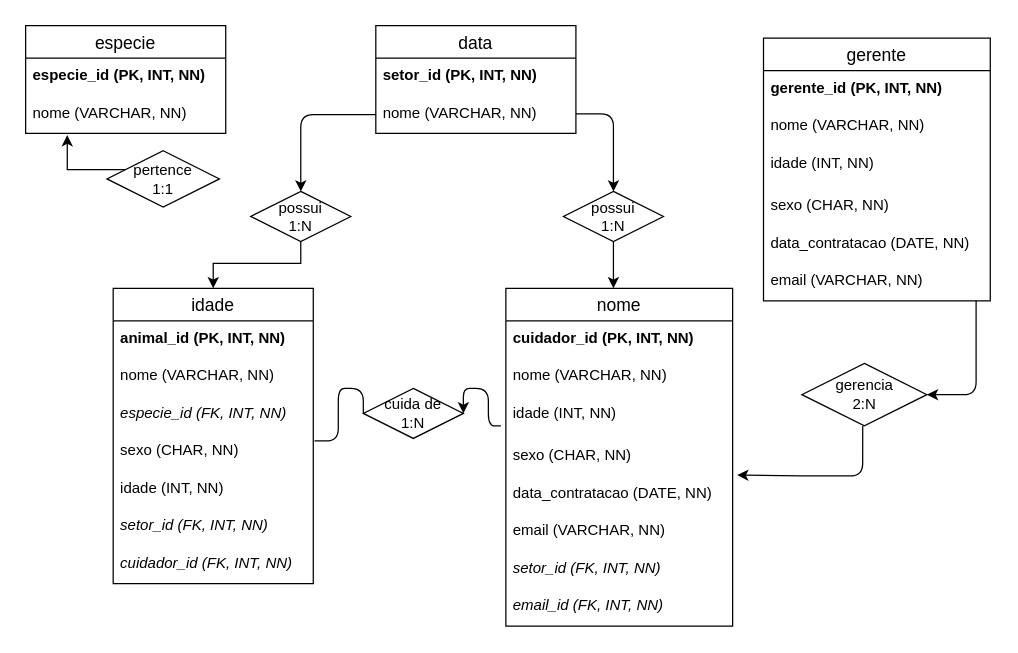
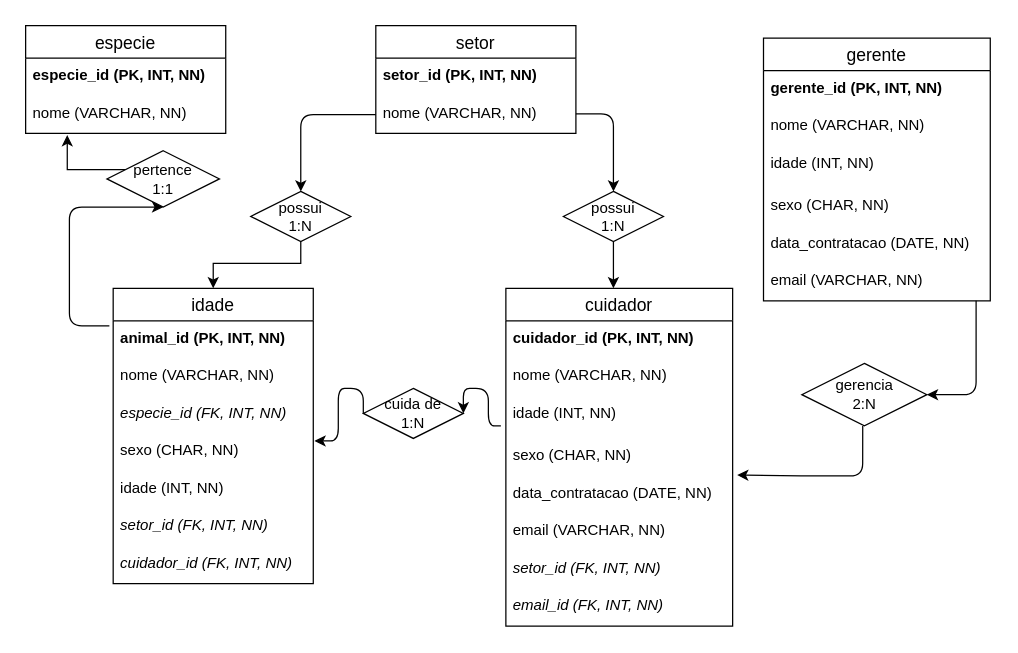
node "data": label "data" -> "setor"
edge "animal_id (PK, INT, NN)" -> "pertence 1:1": added
node "nome": label "nome" -> "cuidador"
edge "cuida de 1:N" -- "especie_id (FK, INT, NN)": arrowhead none -> classic
